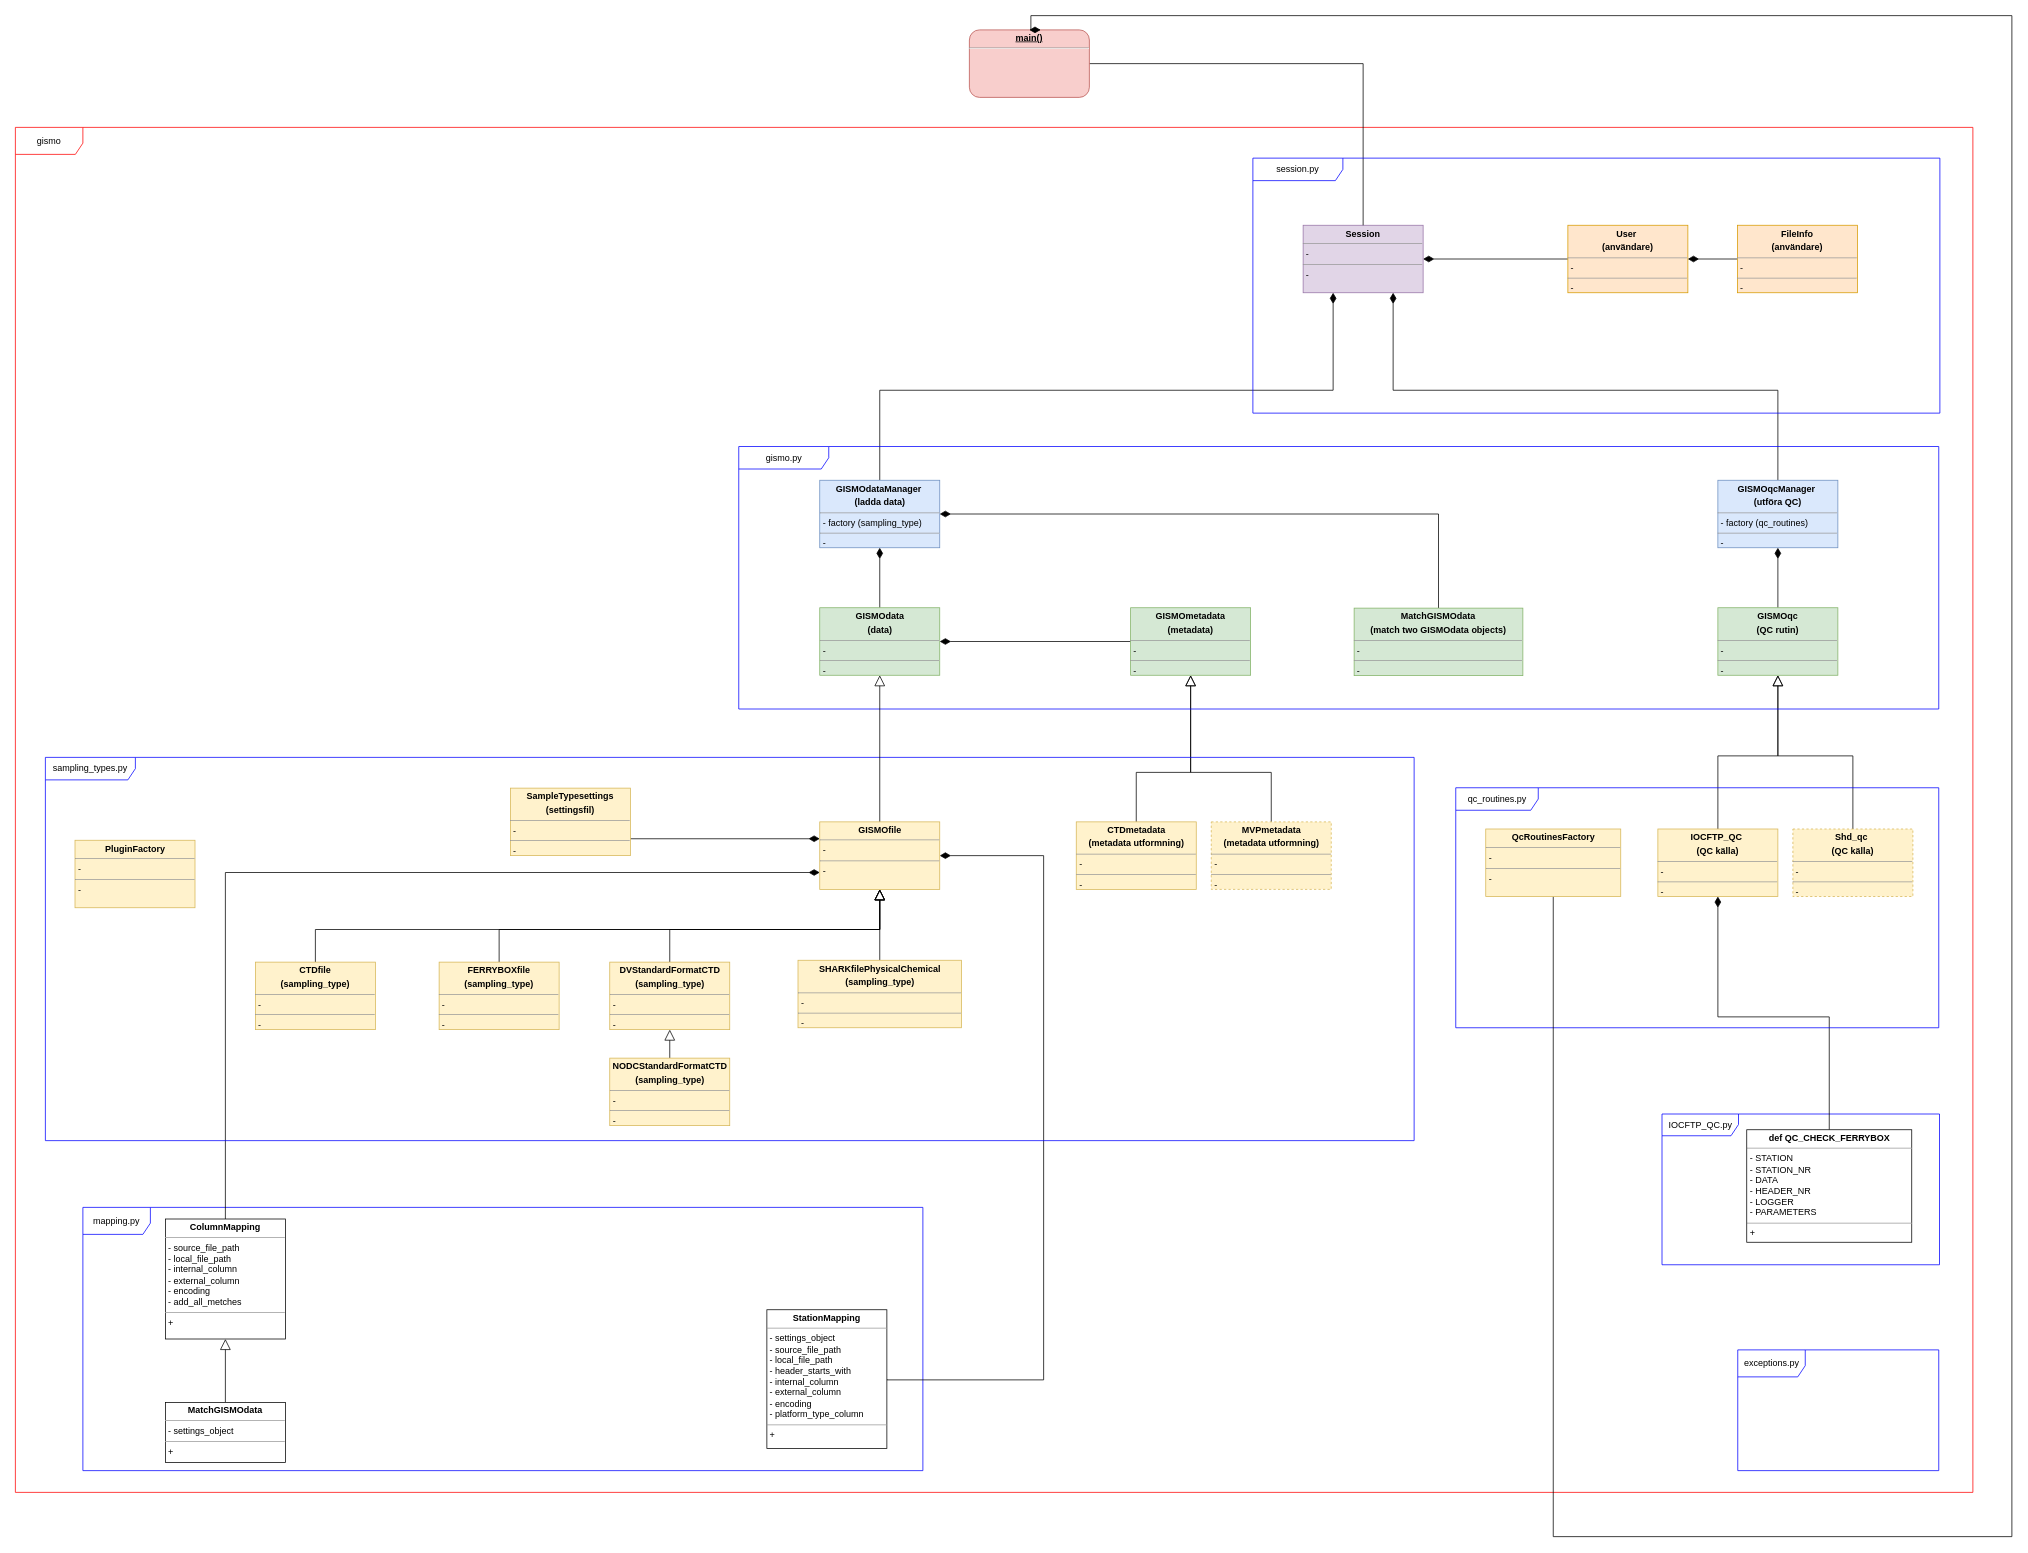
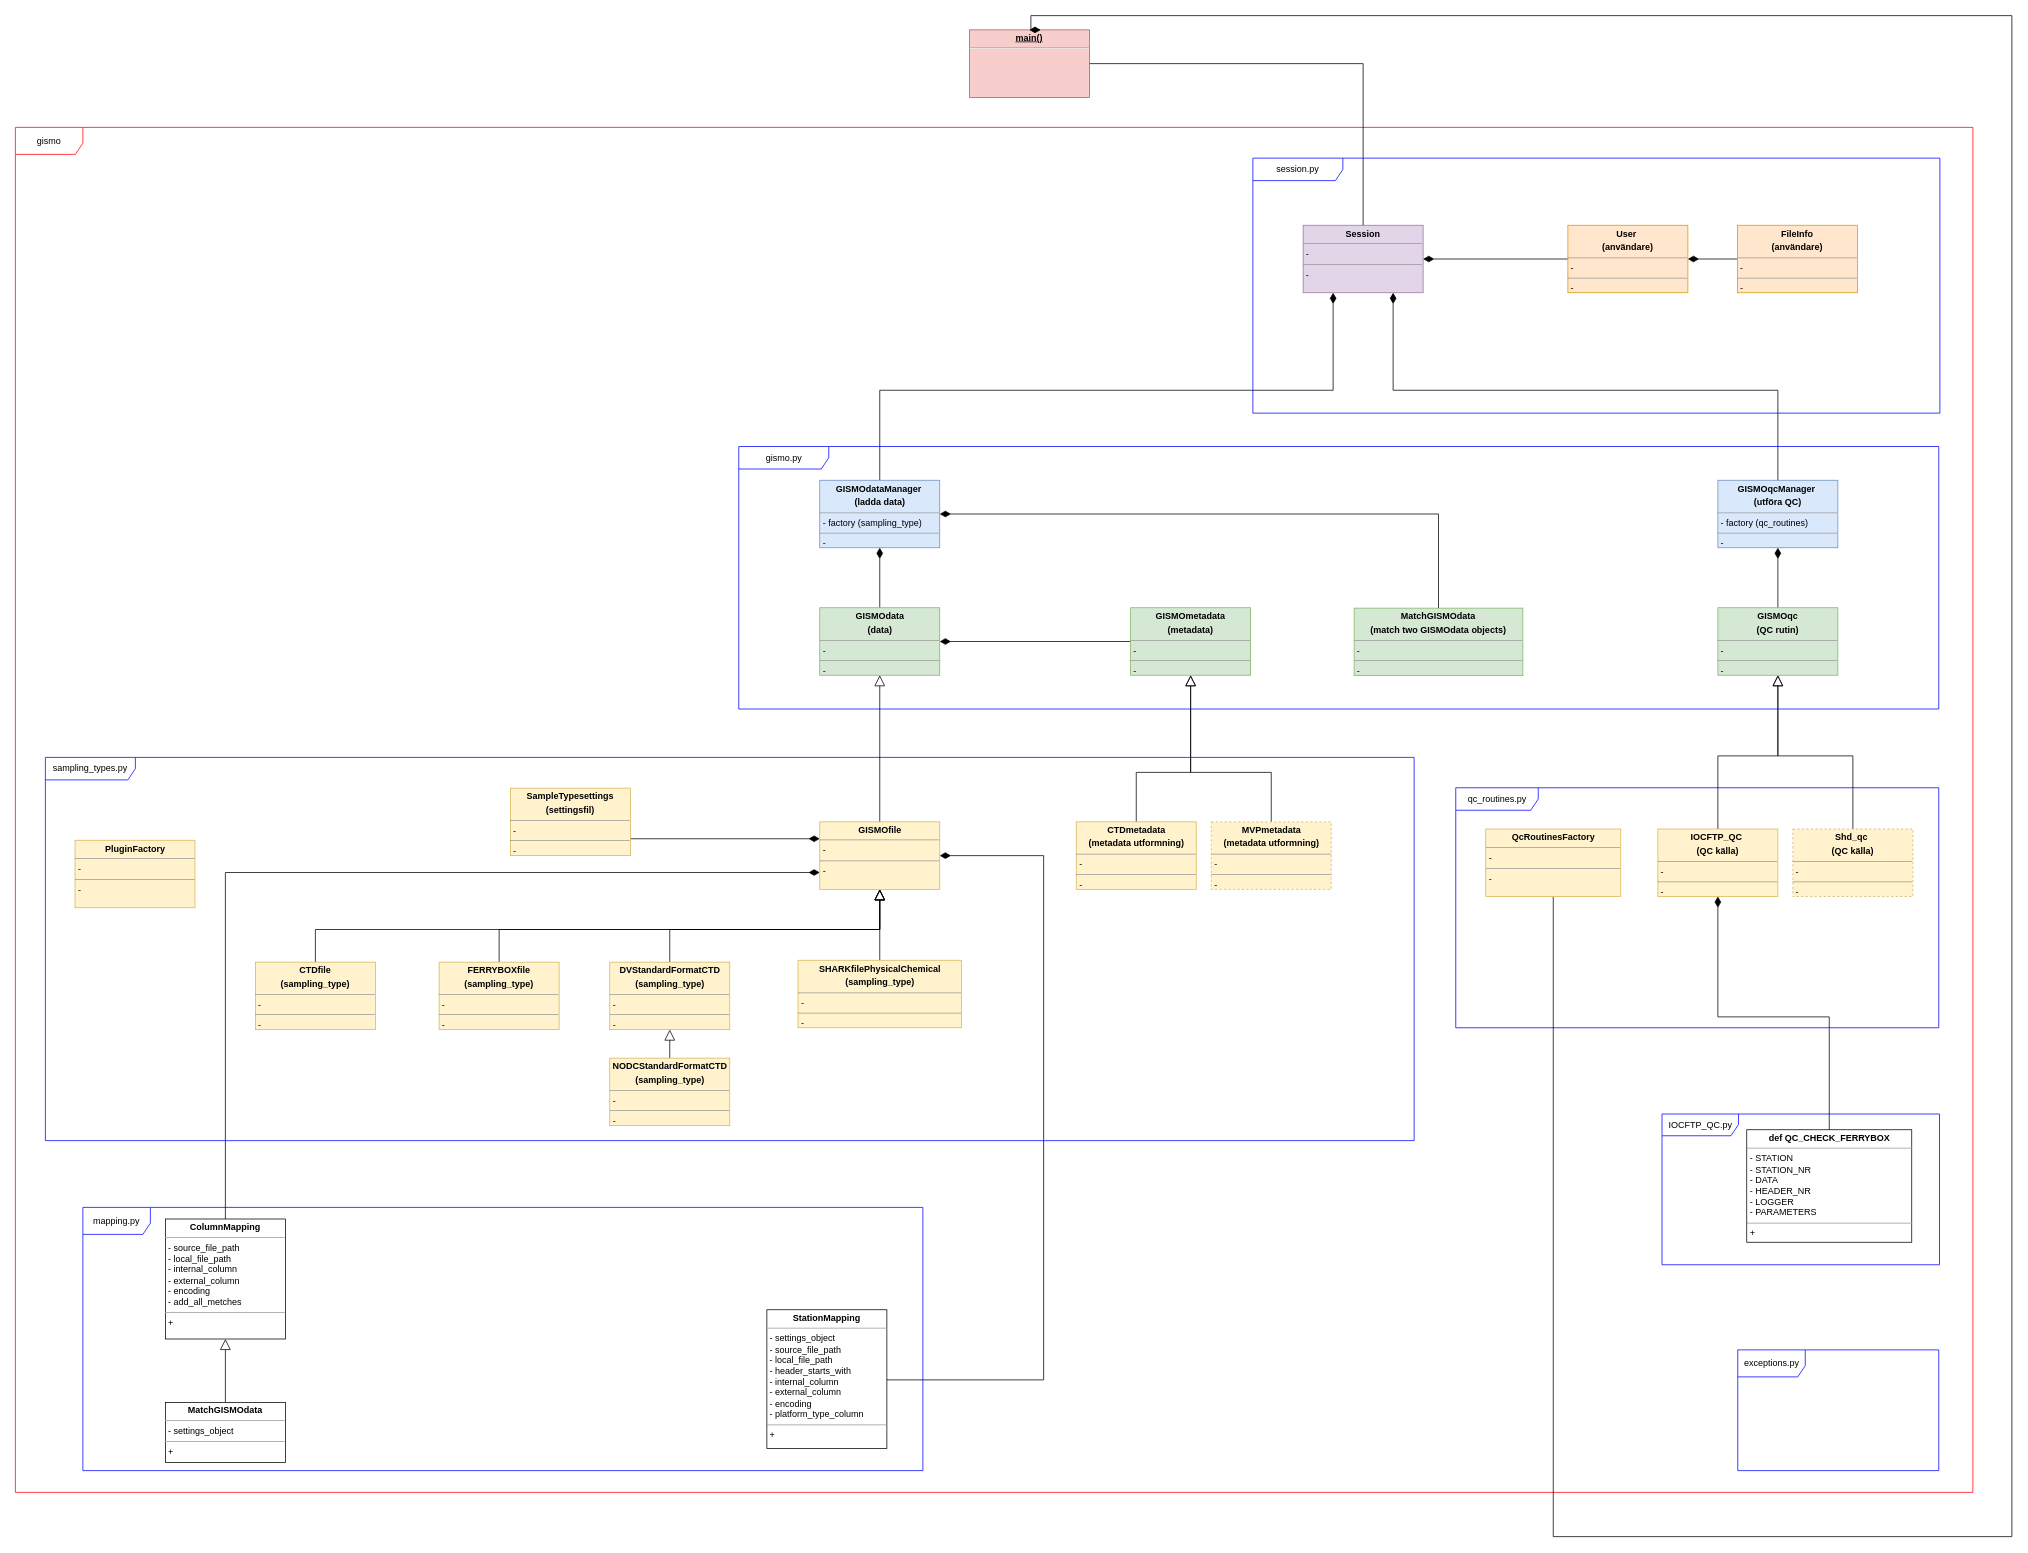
node "main()": shape rounded rectangle -> rectangle
